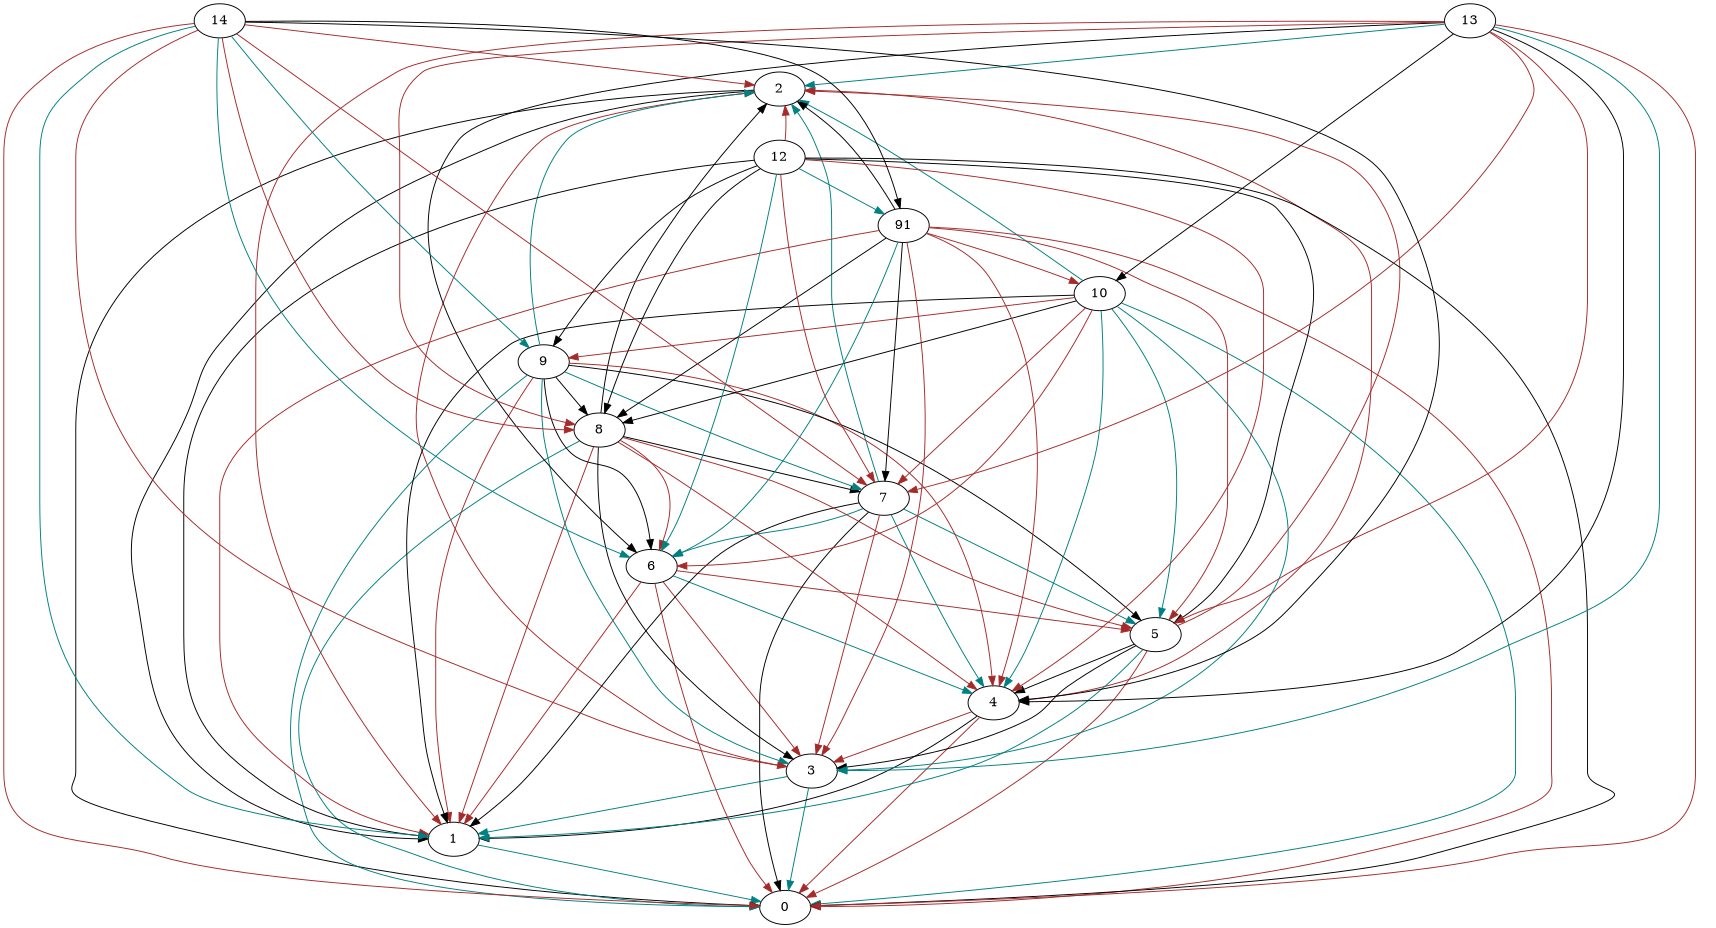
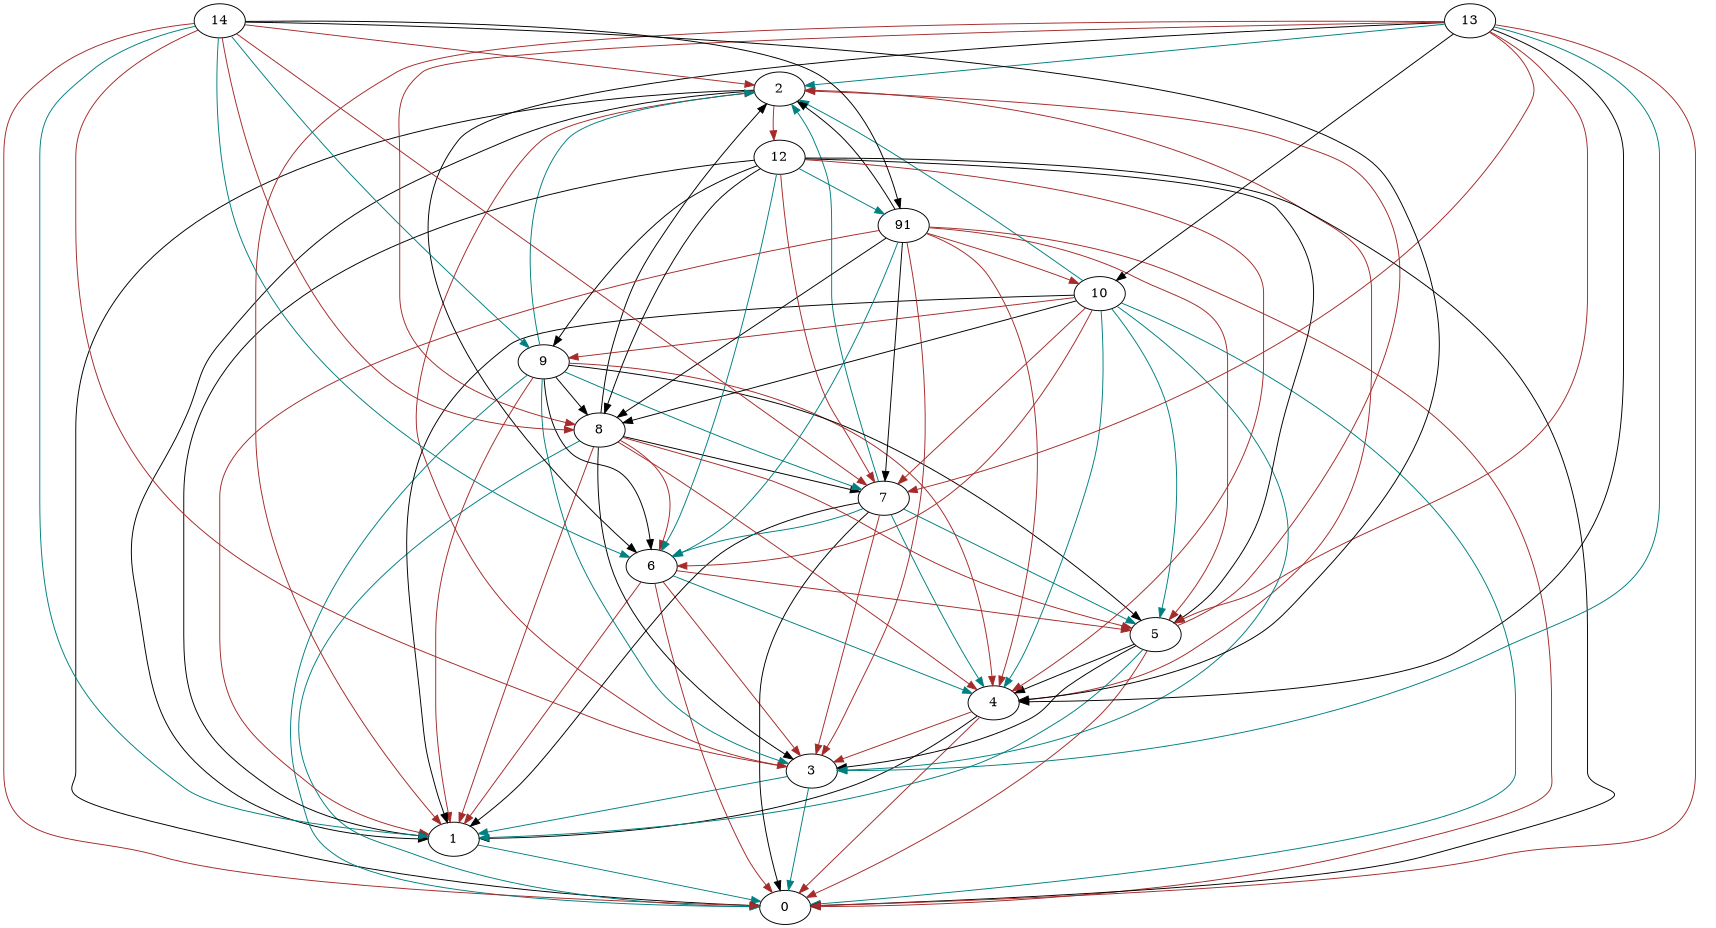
edge "12" -> "2": reversed
